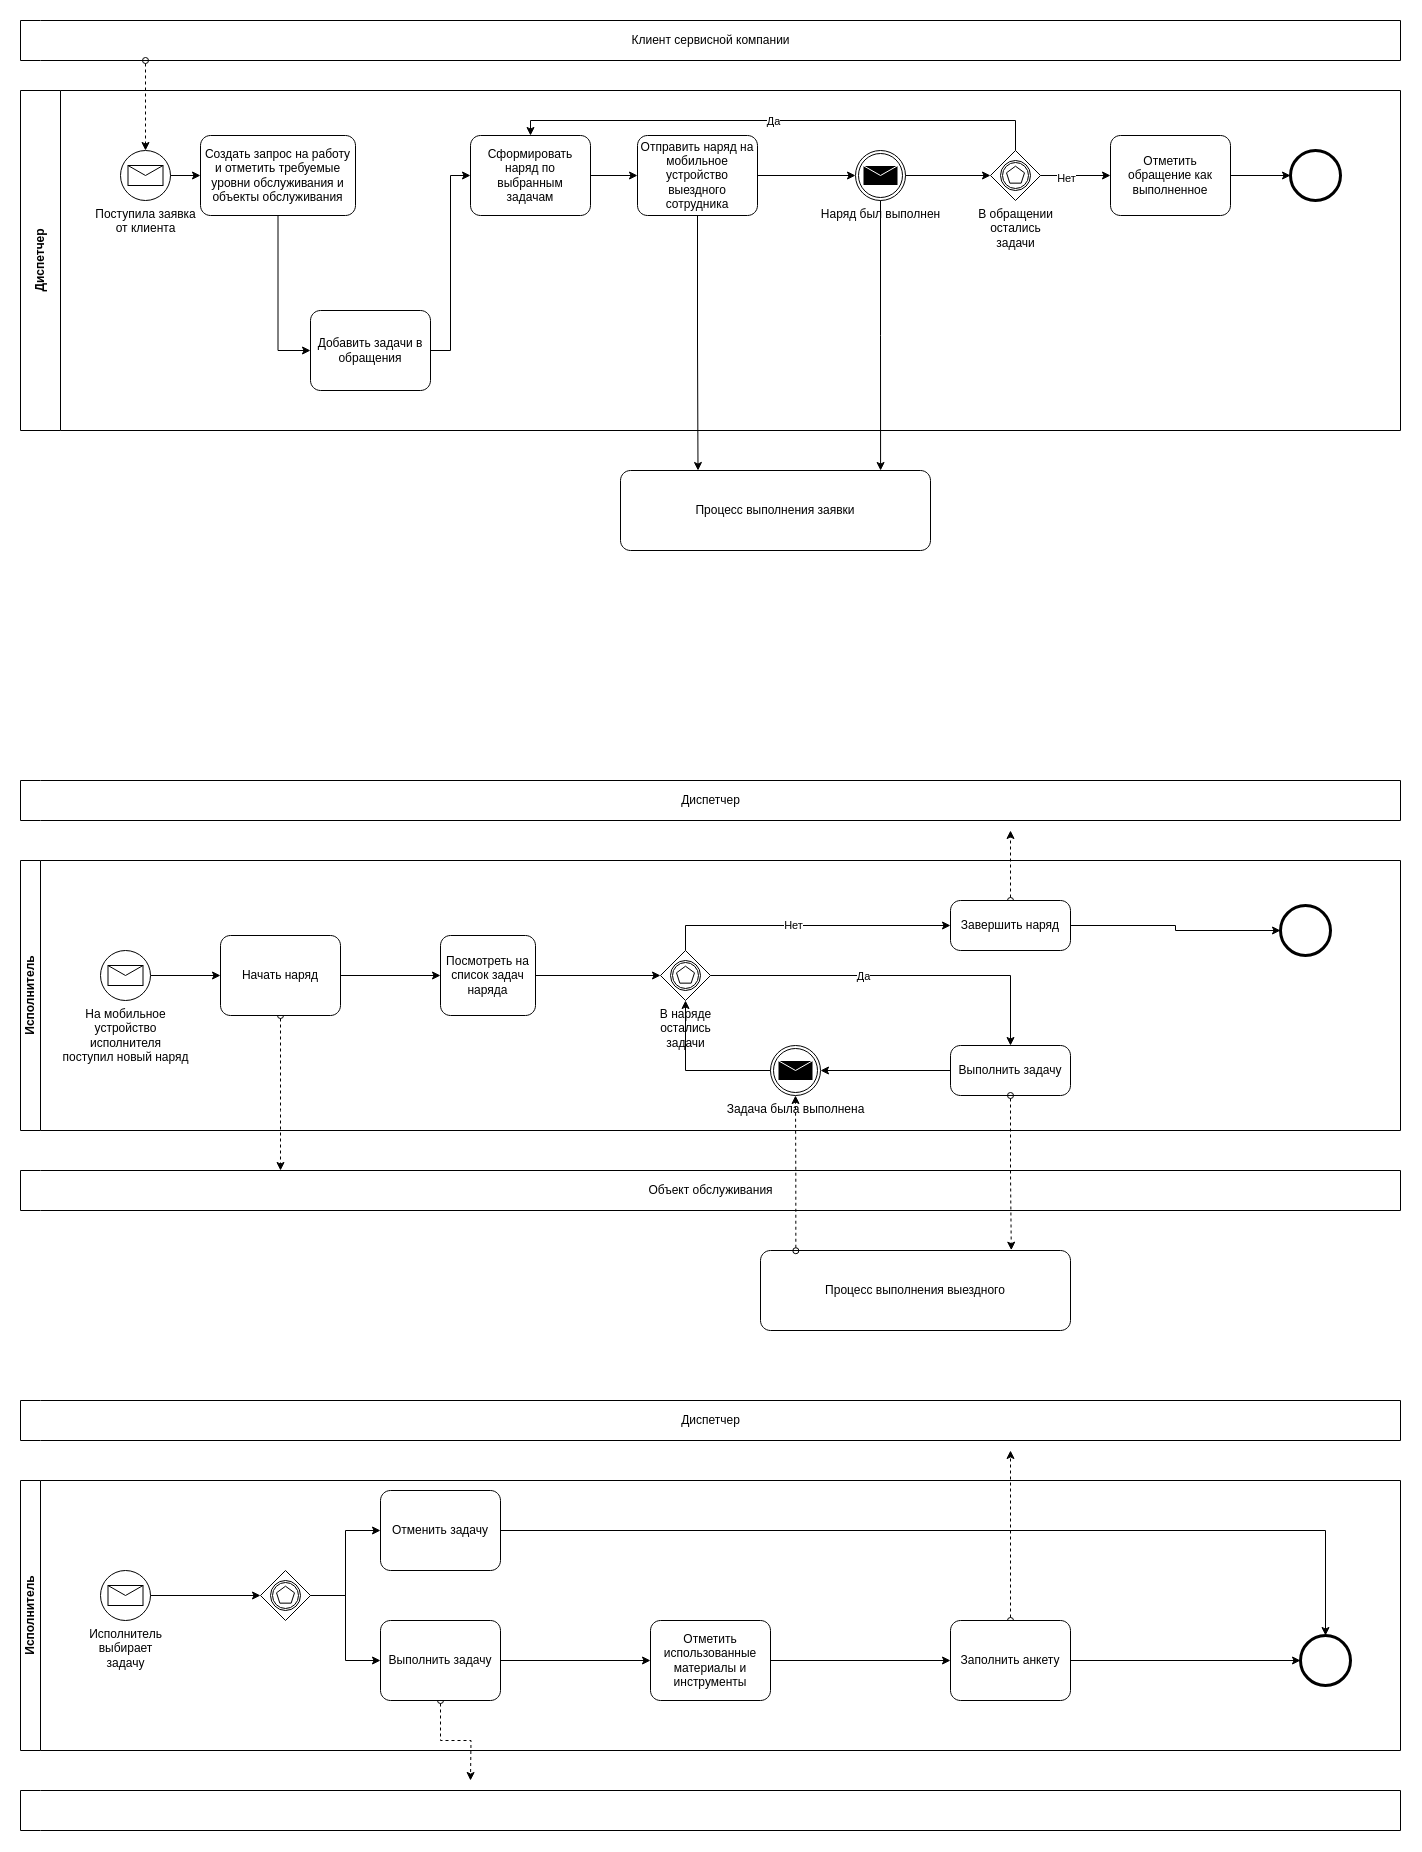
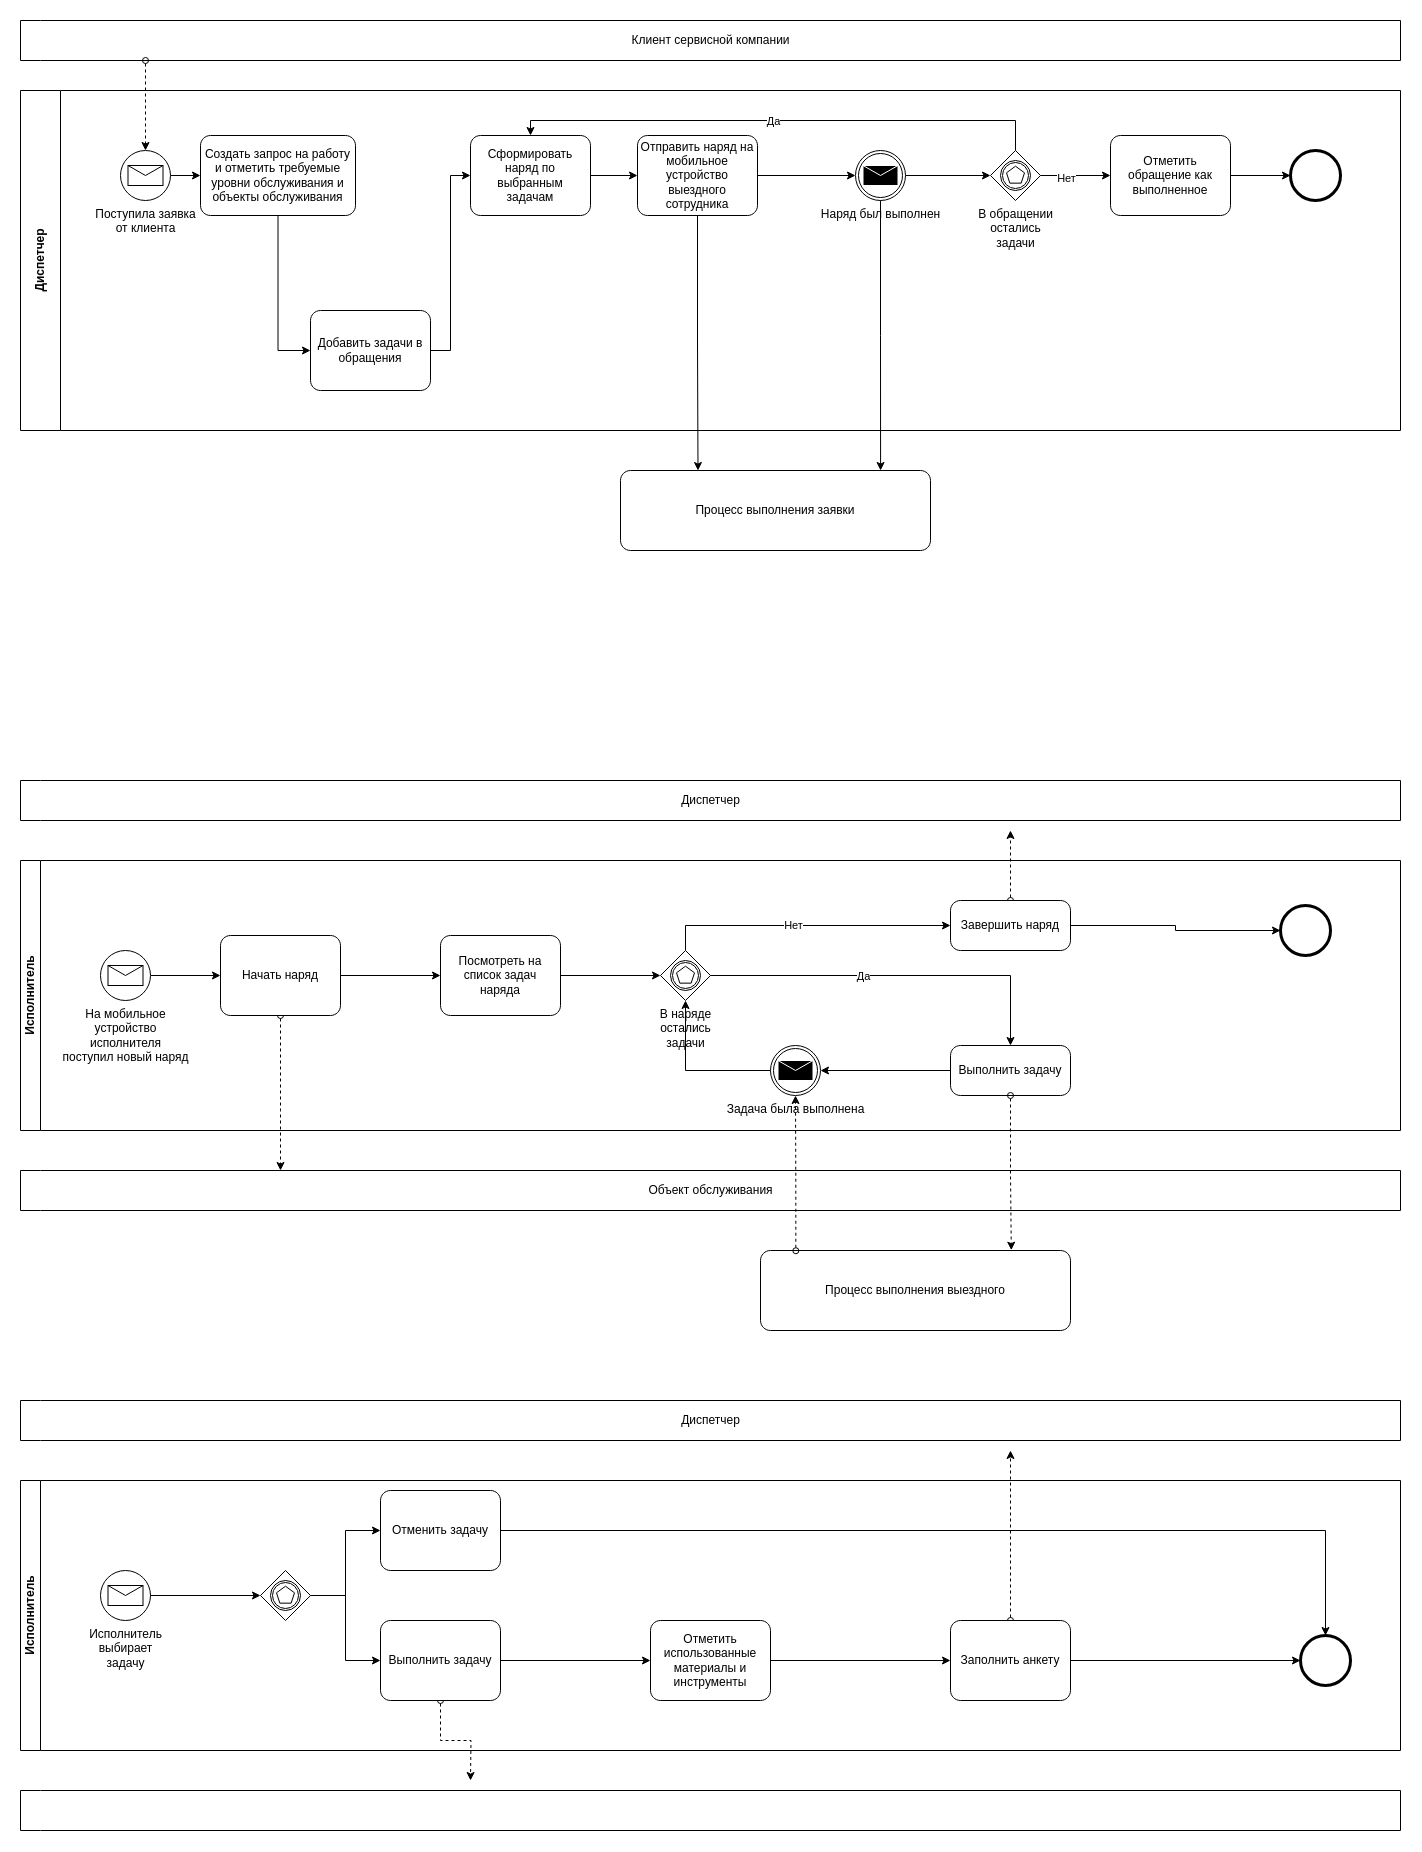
node "Посмотреть на список задач наряда": size 95x80 -> 120x80
